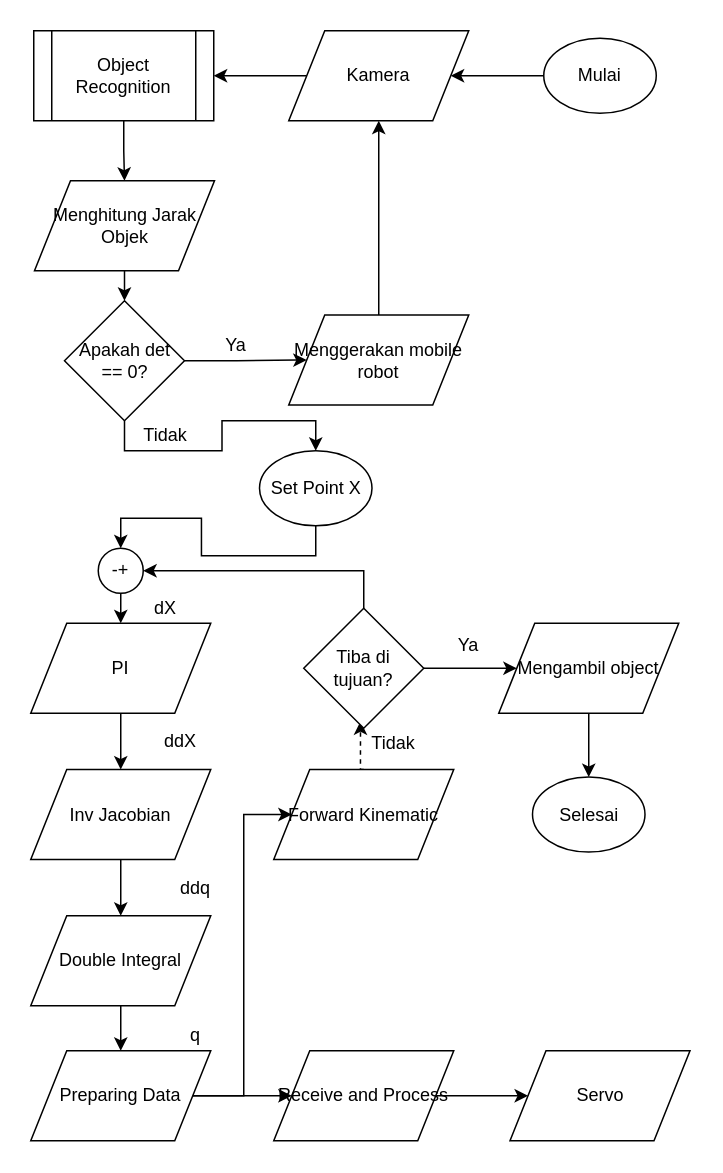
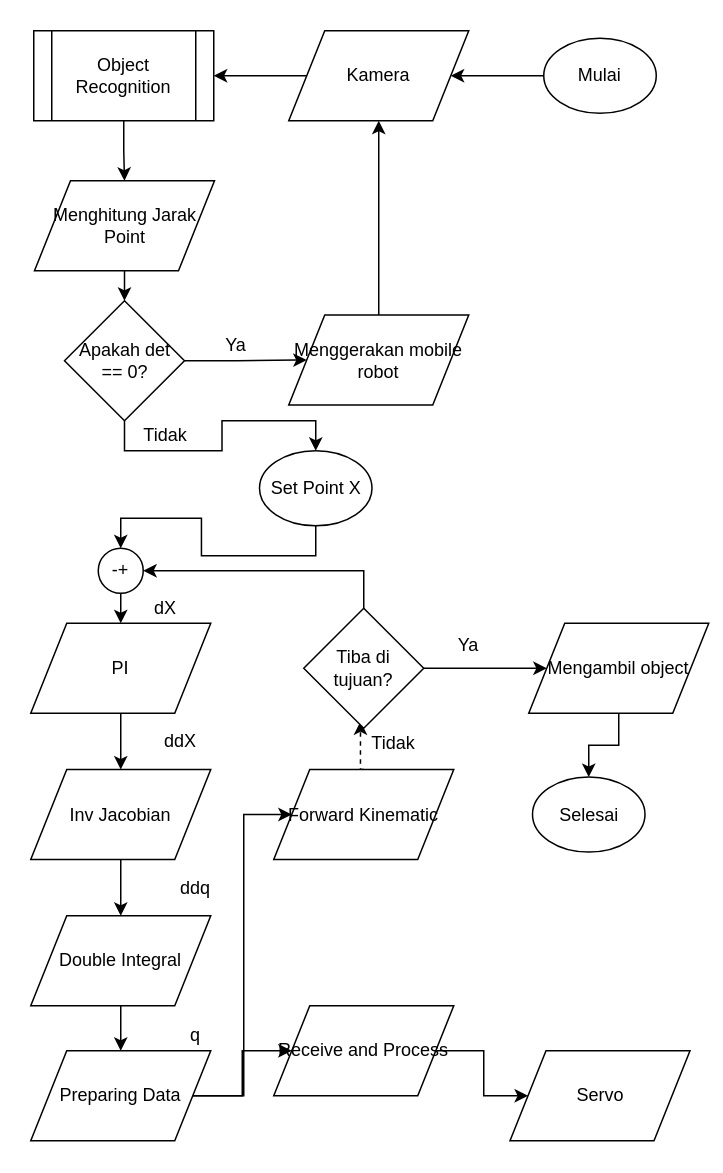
node "Menghitung Jarak Objek": label "Menghitung Jarak Objek" -> "Menghitung Jarak Point"
node "Mengambil object": moved (589, 668) -> (619, 668)
node "Receive and Process": moved (364, 1096) -> (364, 1051)
